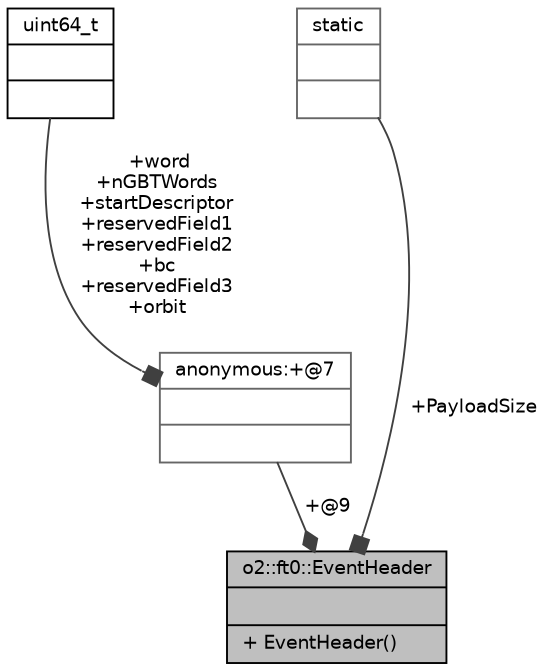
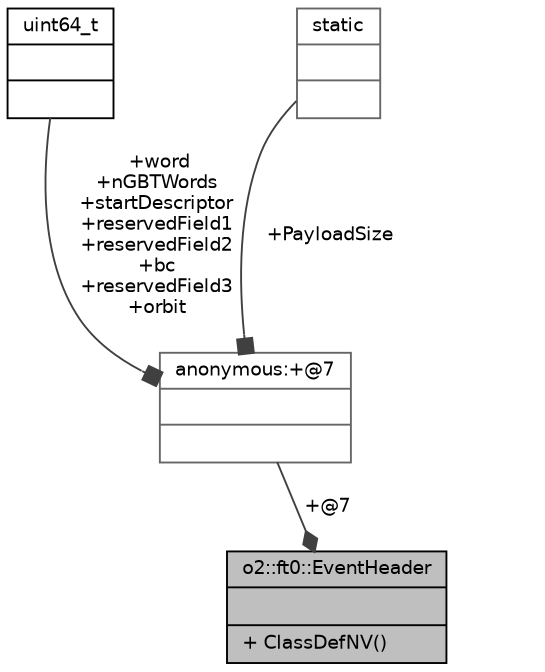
edge "static" -> "o2::ft0::EventHeader": now "static" -> "anonymous:+@7"
edge "anonymous:+@7" -> "o2::ft0::EventHeader": label " +@9" -> " +@7"
node "o2::ft0::EventHeader": text "+ EventHeader()" -> "+ ClassDefNV()"
